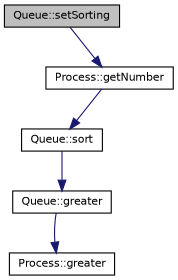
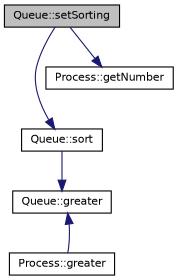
edge "Process::getNumber" -> "Queue::sort": now "Queue::setSorting" -> "Queue::sort"
edge "Queue::greater" -> "Process::greater": reversed
